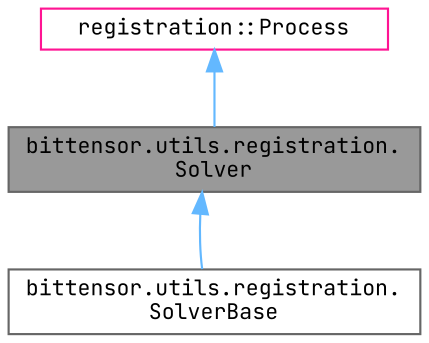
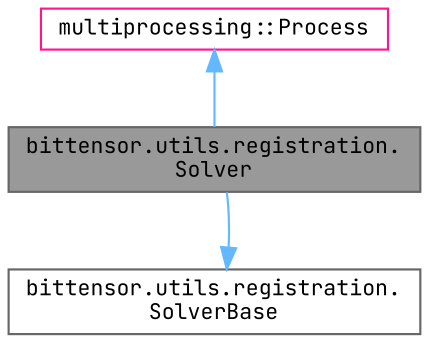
node "registration::Process": label "registration::Process" -> "multiprocessing::Process"
edge "bittensor.utils.registration. SolverBase" -> "bittensor.utils.registration. Solver": reversed
